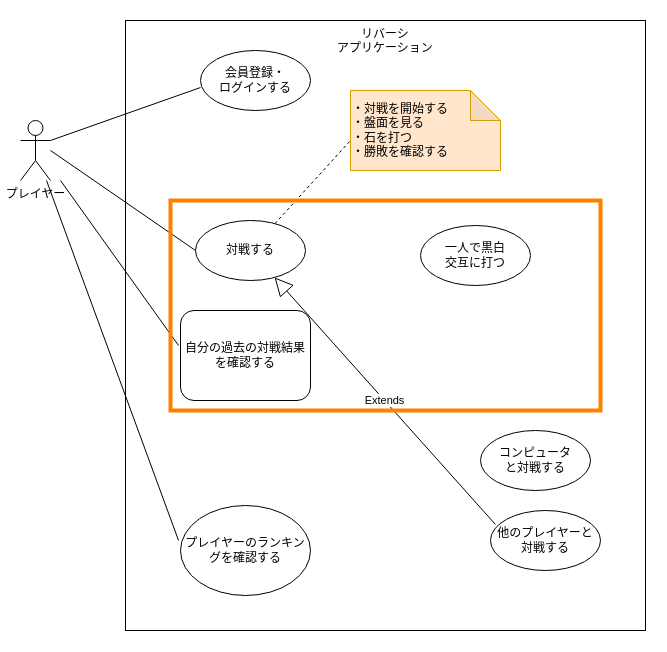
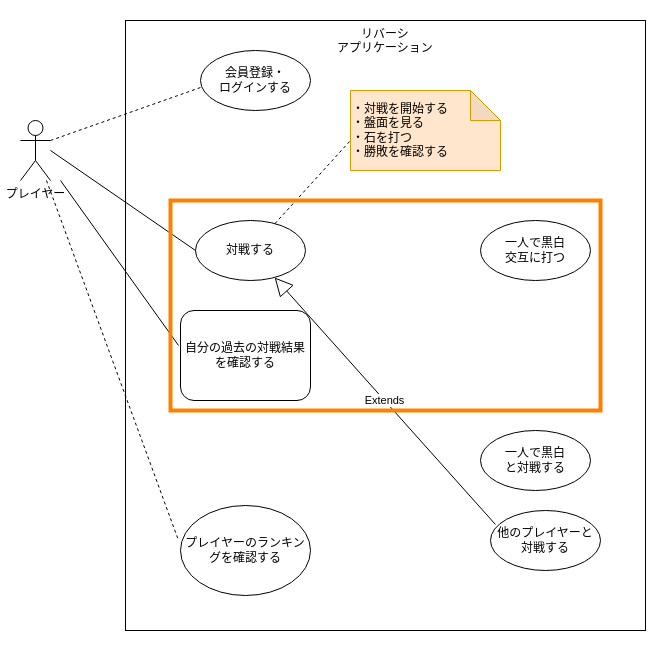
edge "会員登録・ ログインする" -- "プレイヤー": style solid -> dashed
node "一人で黒白 交互に打つ": moved (476, 256) -> (536, 251)
edge "プレイヤー" -- "プレイヤーのランキングを確認する": style solid -> dashed
node "コンピュータ と対戦する": label "コンピュータ と対戦する" -> "一人で黒白 と対戦する"
